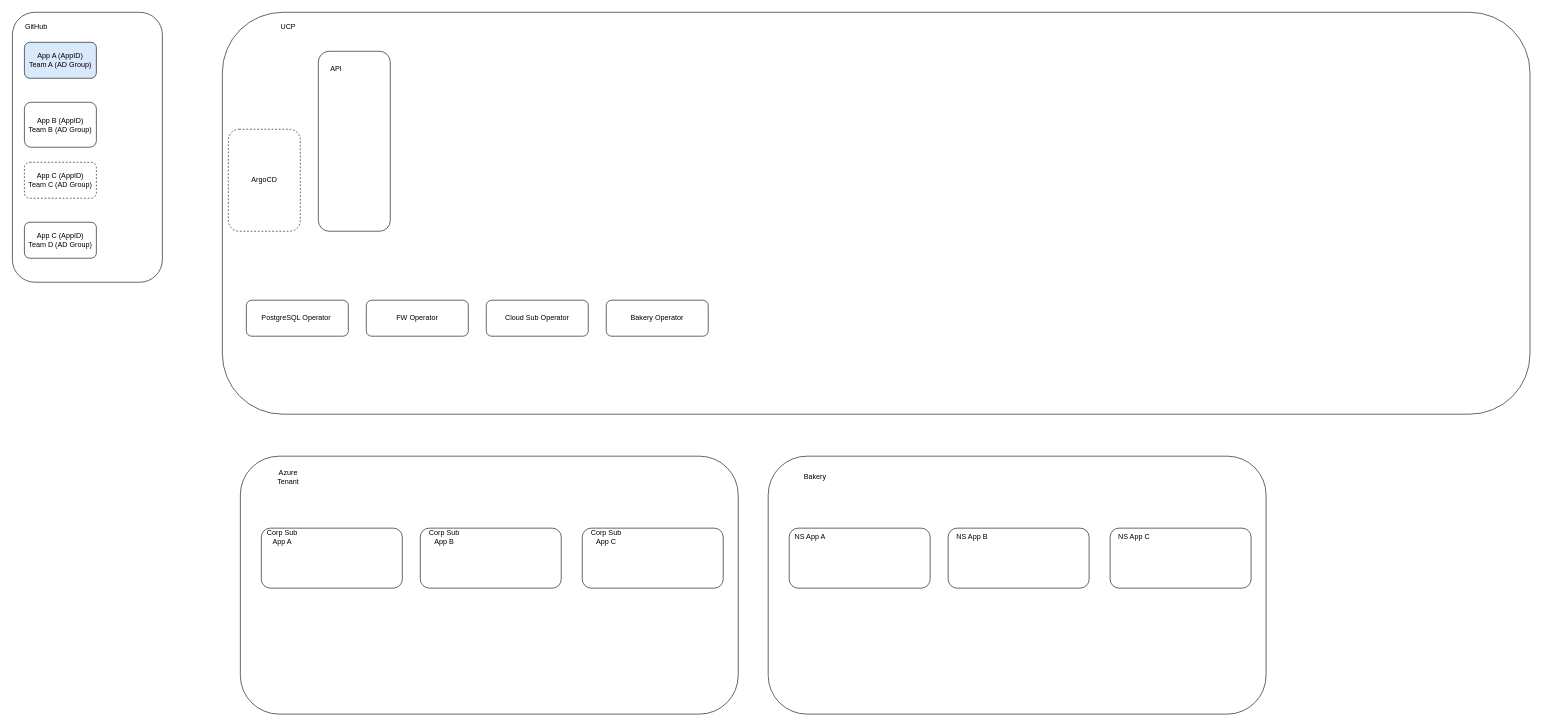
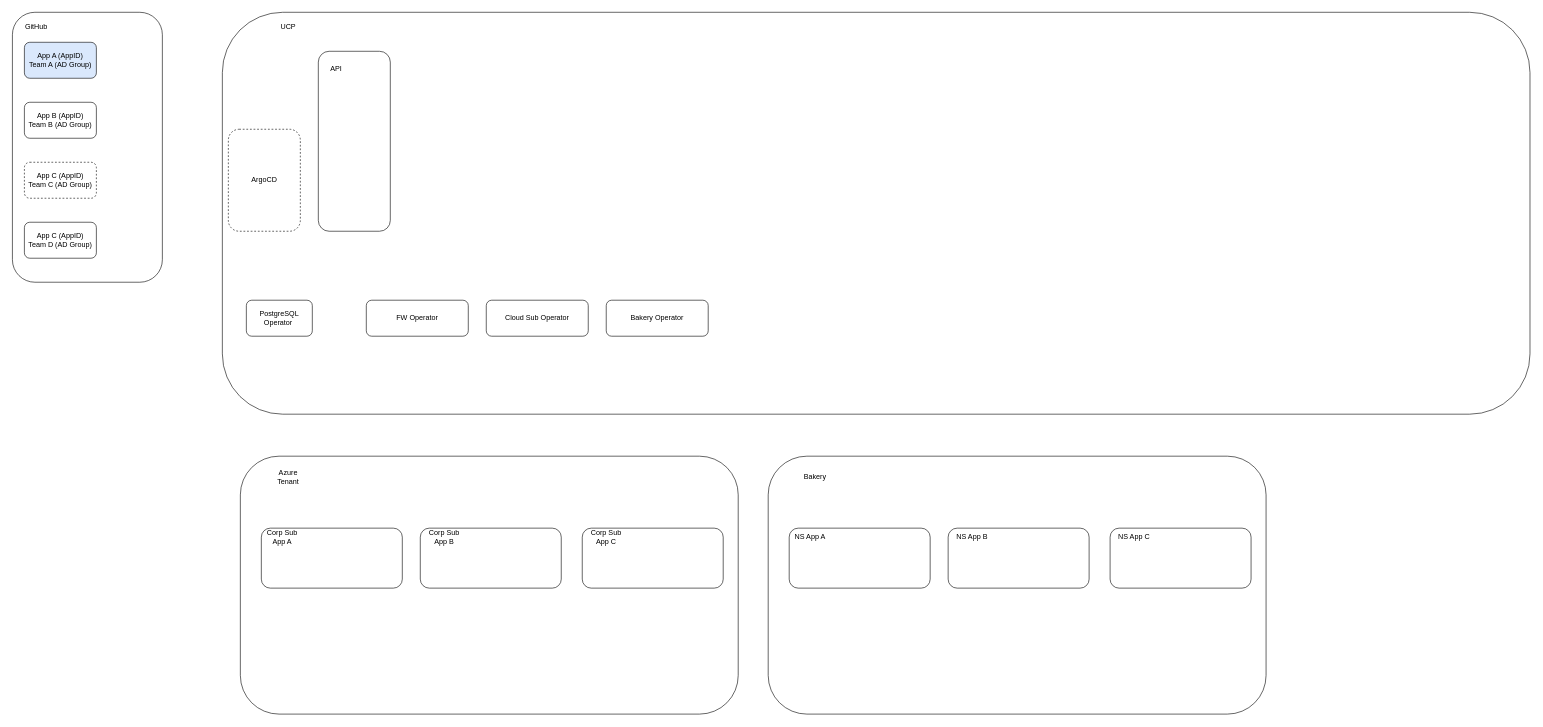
node "App B (AppID) Team B (AD Group)": size 72x45 -> 72x36
node "PostgreSQL Operator": size 102x36 -> 66x36
